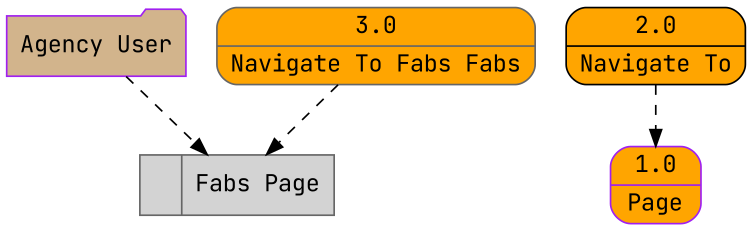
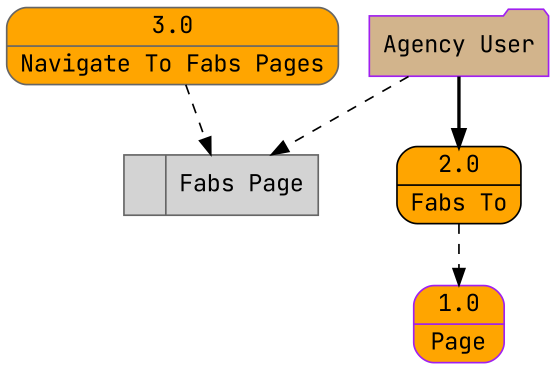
node "3.0": text "Navigate To Fabs Fabs" -> "Navigate To Fabs Pages"
node "2.0": text "Navigate To" -> "Fabs To"
edge "Agency User" -> "2.0": added
